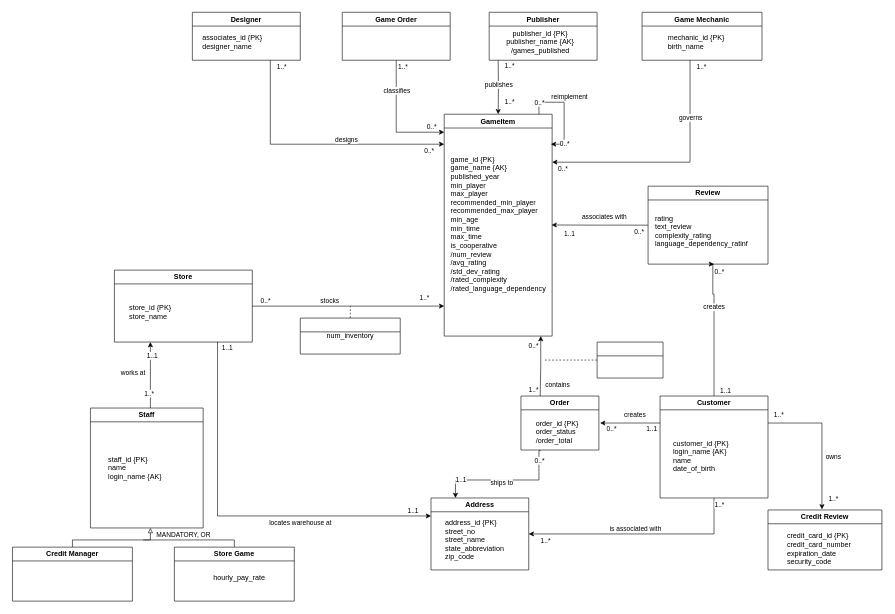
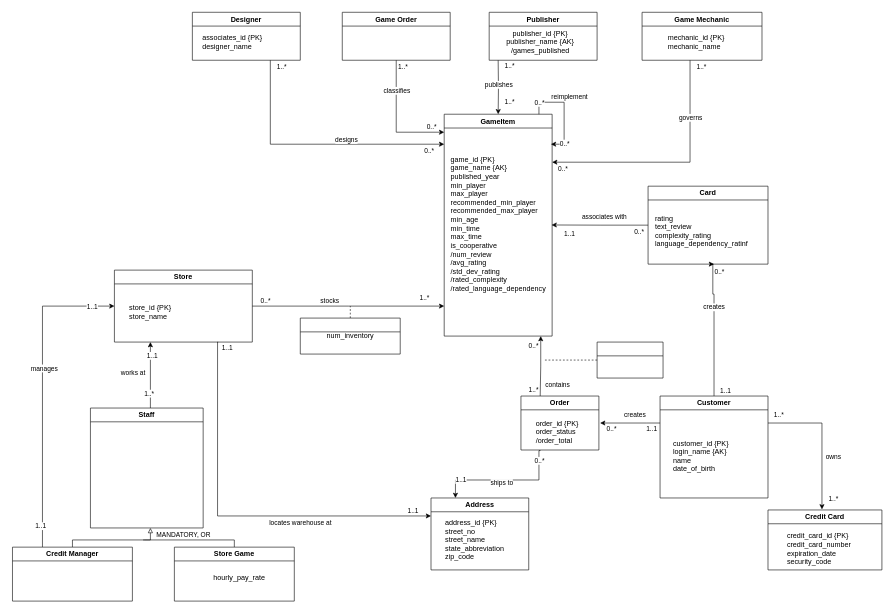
node "mechanic_id {PK} birth_name": label "mechanic_id {PK} birth_name" -> "mechanic_id {PK} mechanic_name"
node "Review": label "Review" -> "Card"
edge "Credit Manager" -> "Store": added, labels "1..1", "manages", "1..1"
node "staff_id {PK} name login_name {AK}": removed
edge "Customer" -> "Address": removed, labels "1..*", "is associated with", "1..*"
node "Credit Review": label "Credit Review" -> "Credit Card"
